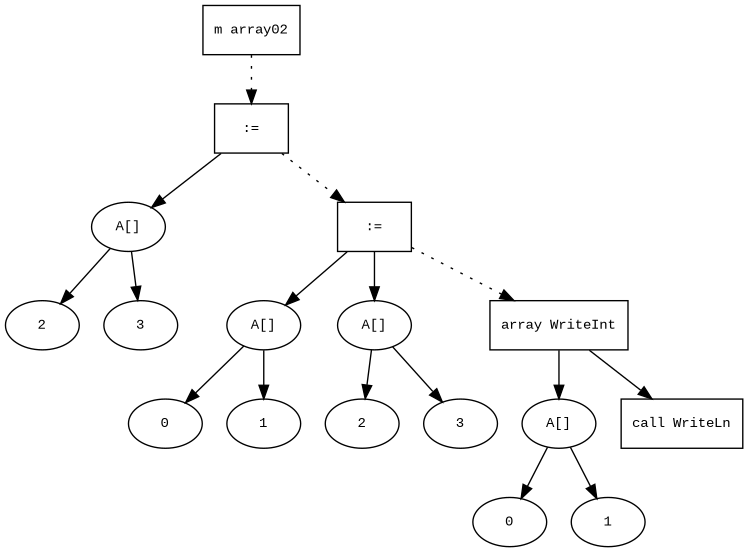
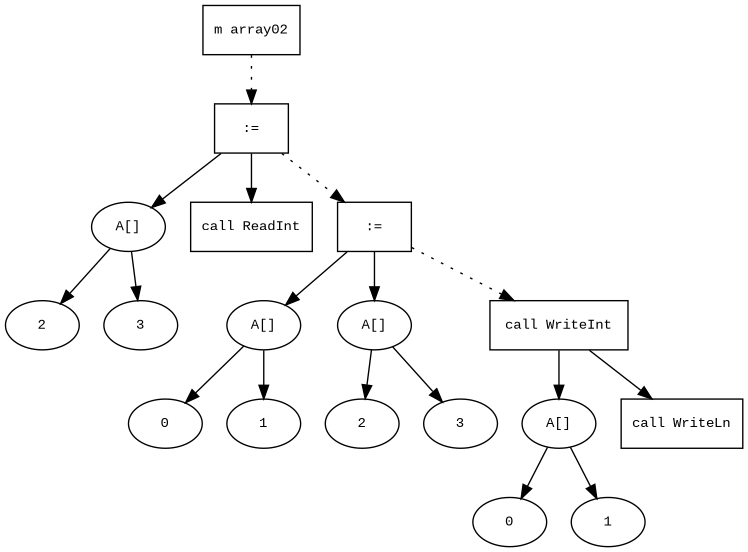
node "call ReadInt": added
node "array WriteInt": label "array WriteInt" -> "call WriteInt"
